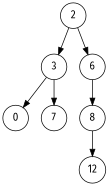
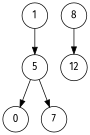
node "2": label "2" -> "1"
node "3": label "3" -> "5"
node "6": removed
